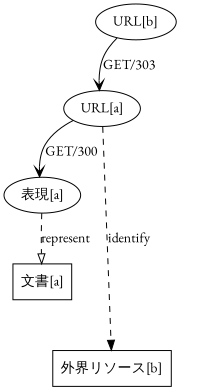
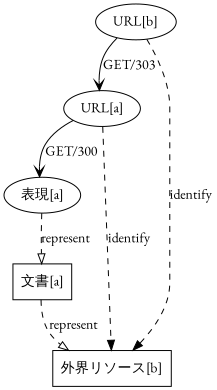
edge "URL[b]" -> "外界リソース[b]": added, label "identify"
edge "文書[a]" -> "外界リソース[b]": added, label "represent"
